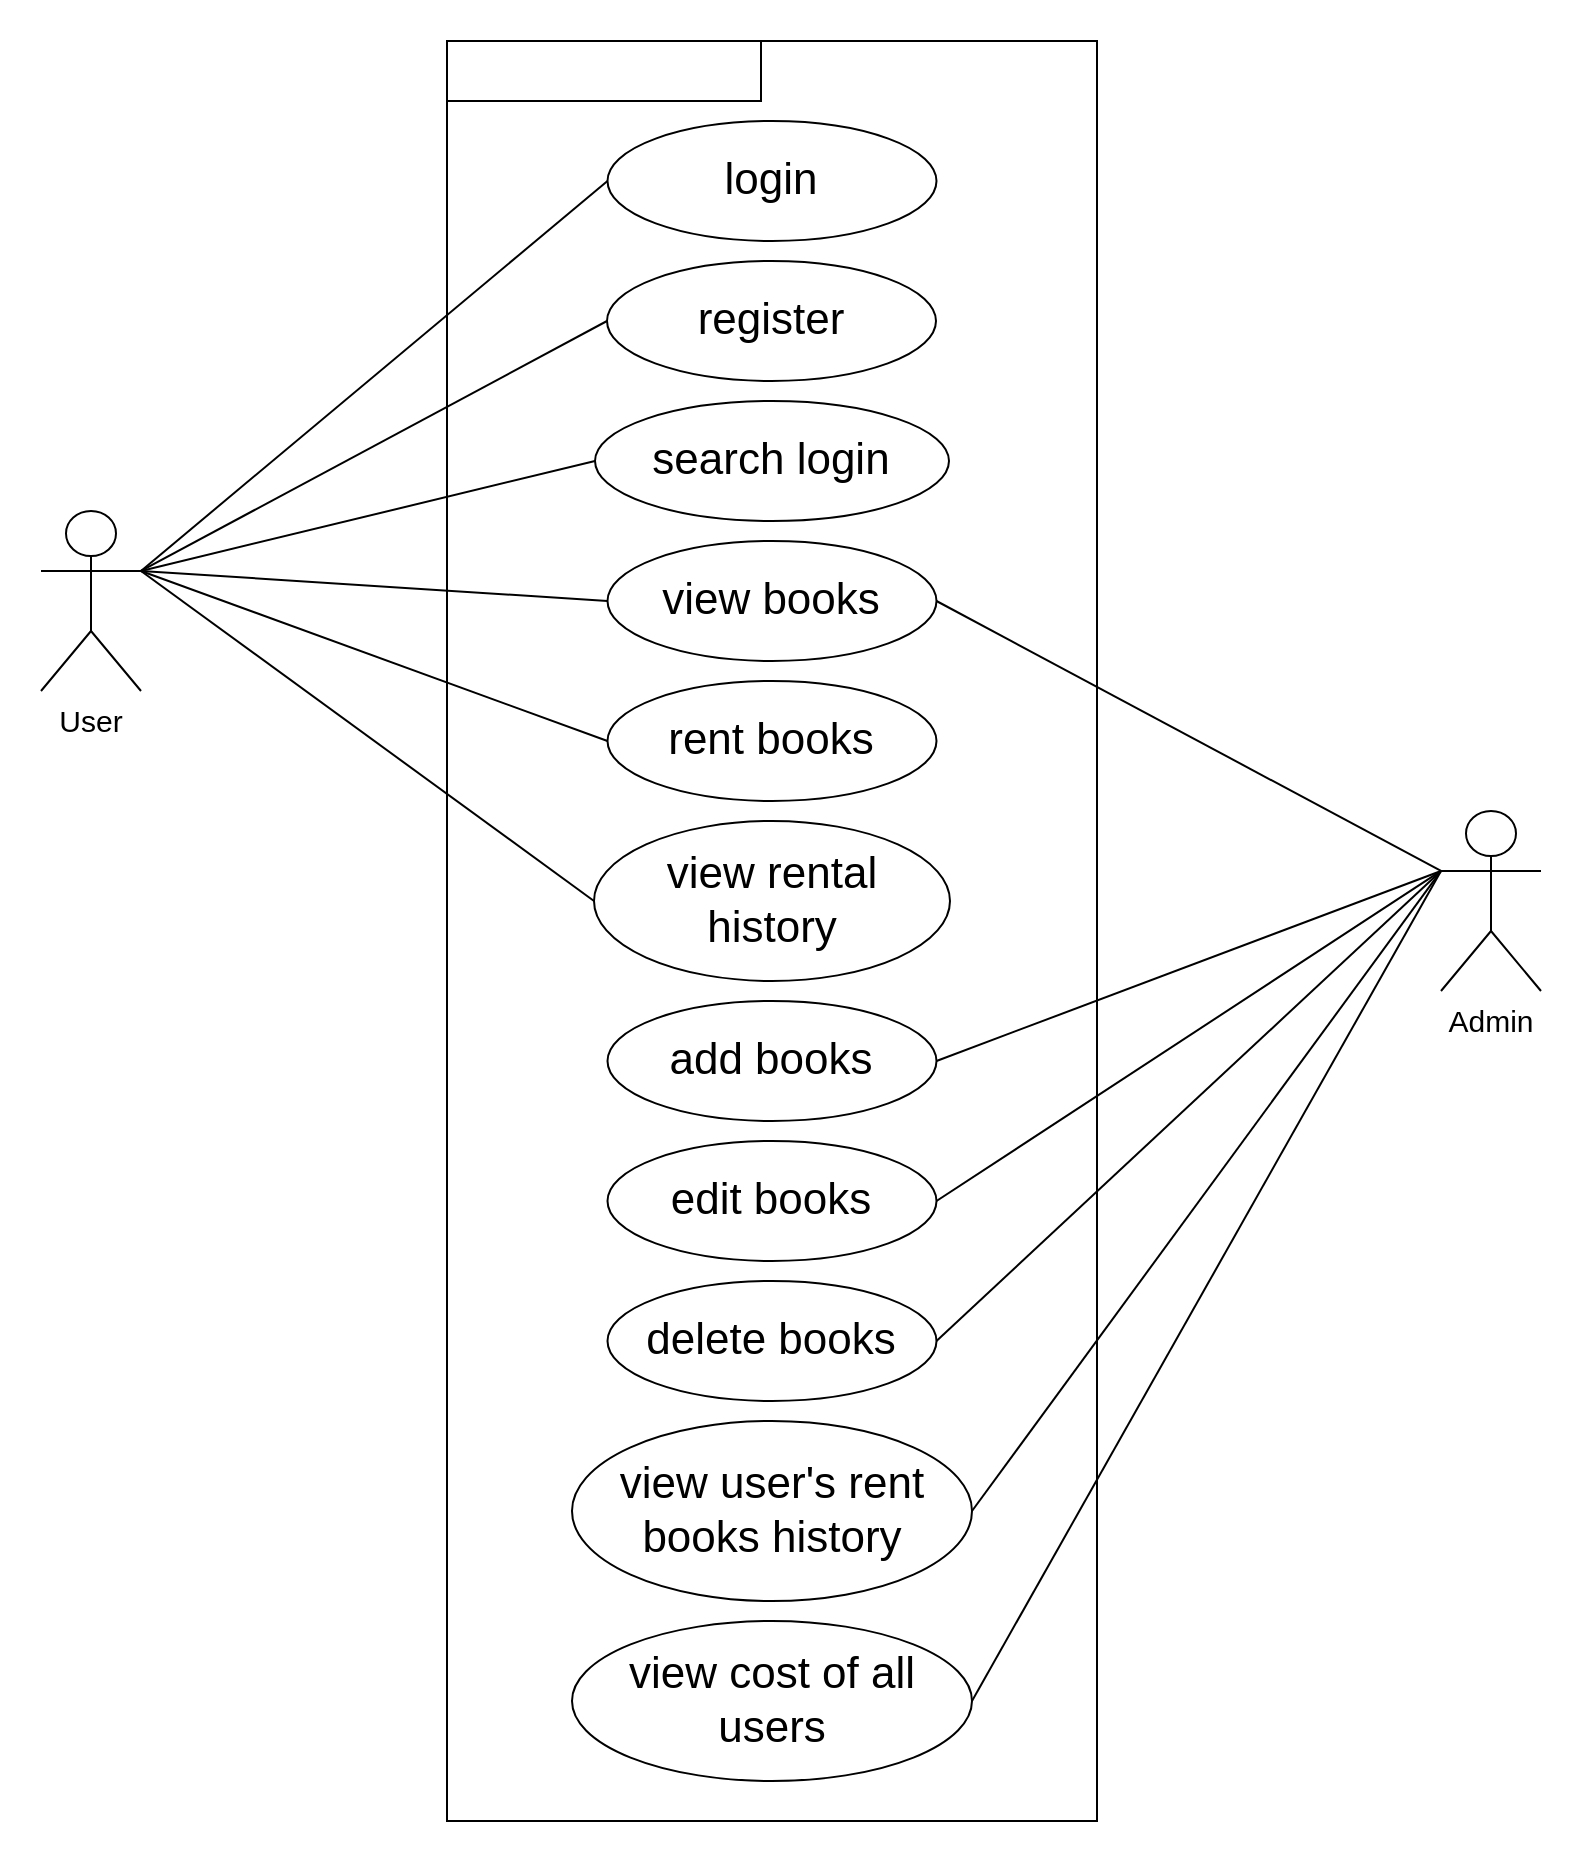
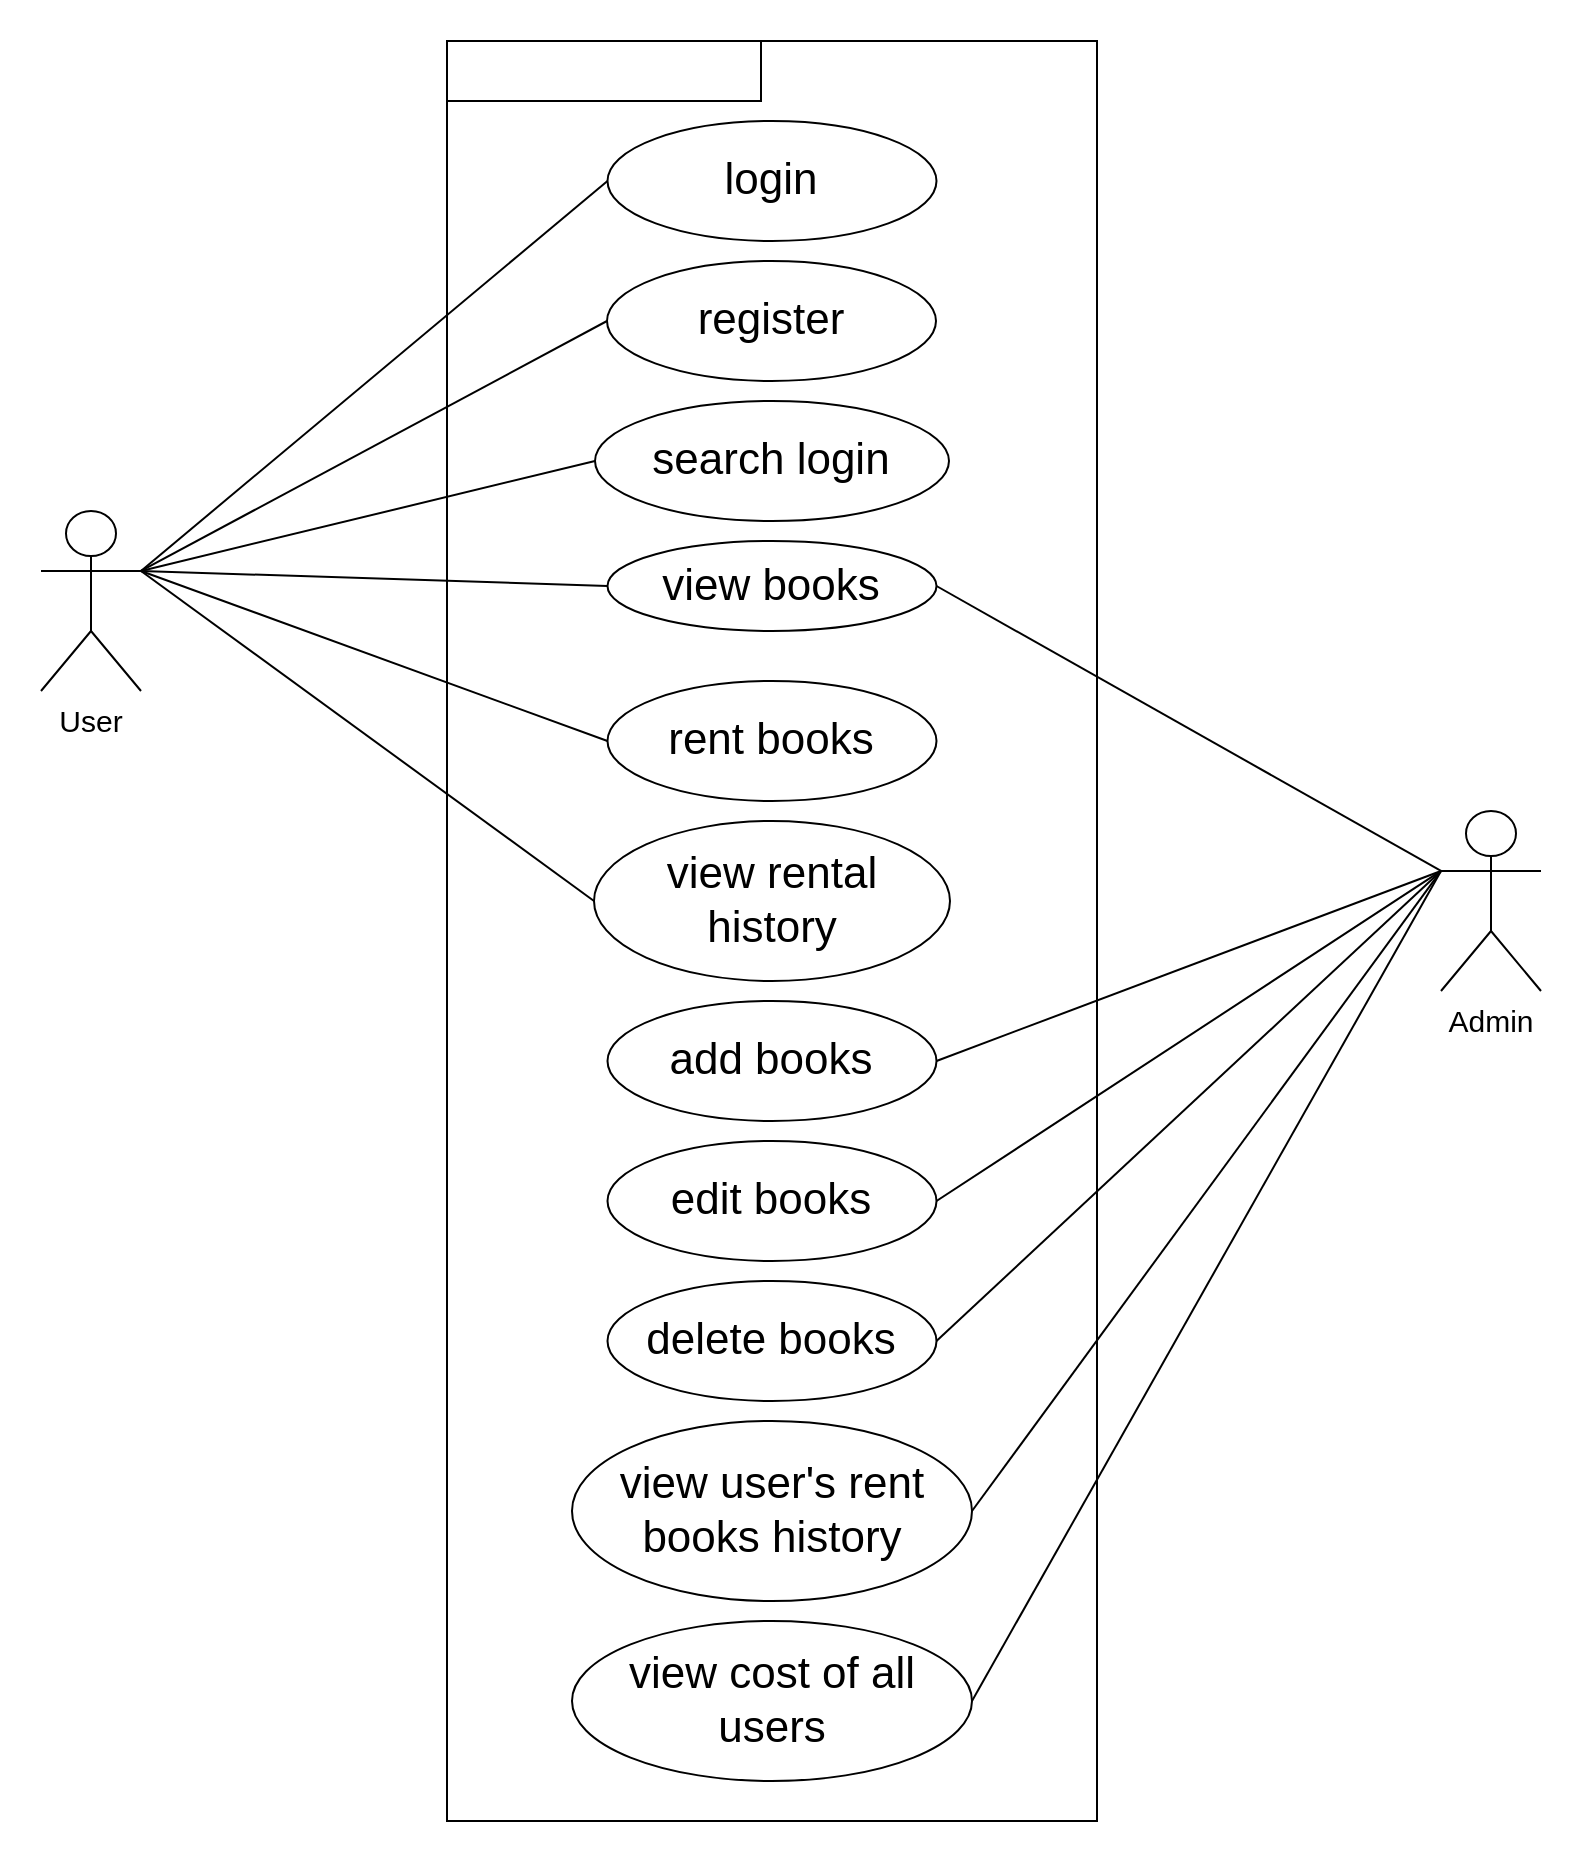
node "view books": size 329x120 -> 329x90
